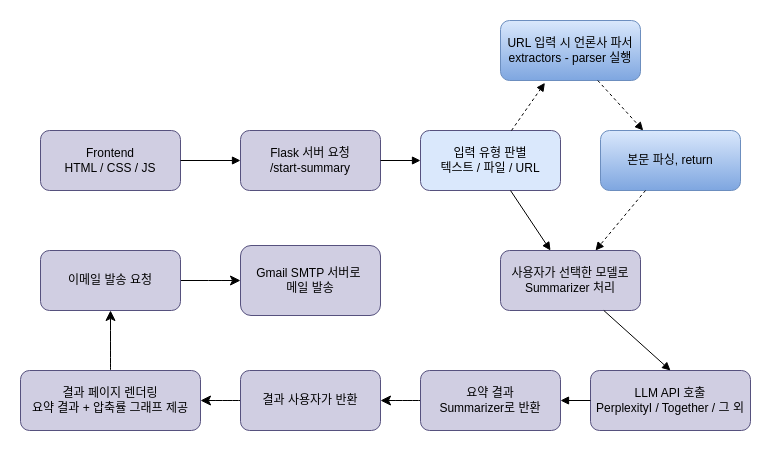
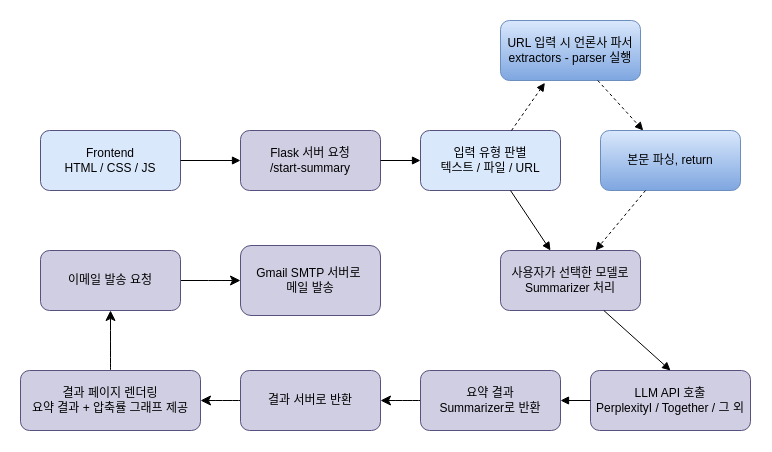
node "Frontend HTML / CSS / JS": fillcolor #d0cee2 -> #dae8fc
node "결과 사용자가 반환": label "결과 사용자가 반환" -> "결과 서버로 반환"
